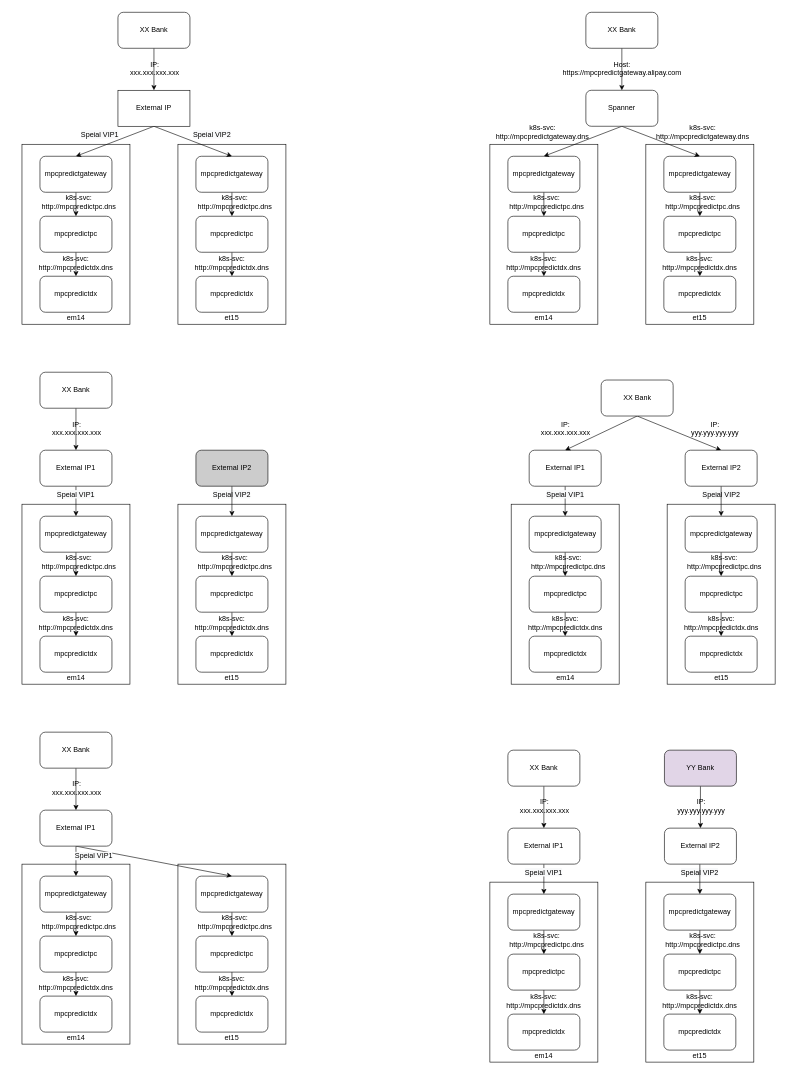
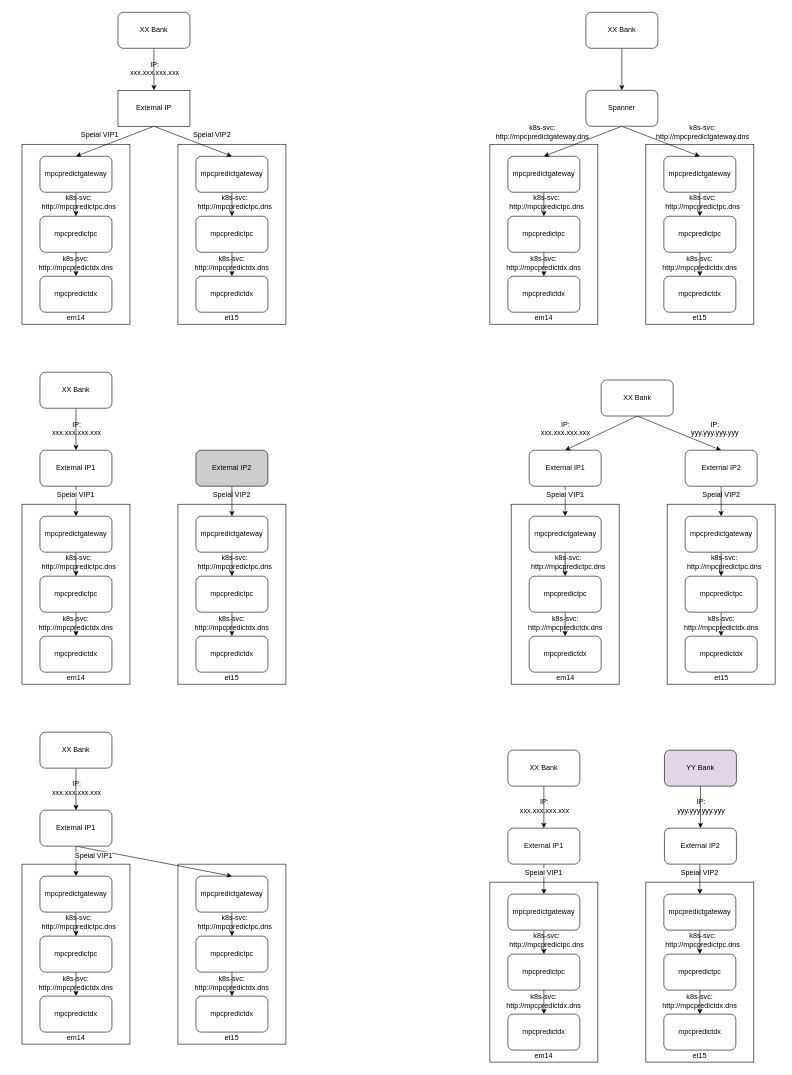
node "Host: https://mpcpredictgateway.alipay.com": removed
